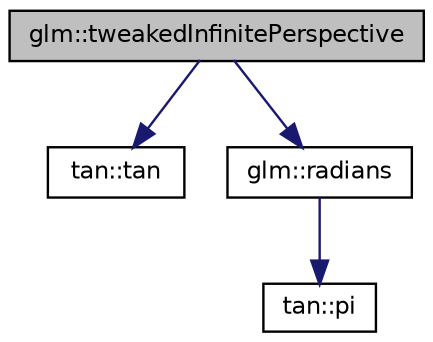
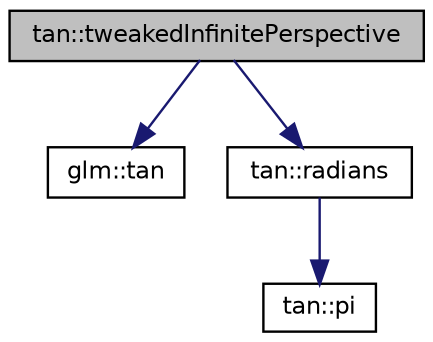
node "glm::tweakedInfinitePerspective": label "glm::tweakedInfinitePerspective" -> "tan::tweakedInfinitePerspective"
node "tan::tan": label "tan::tan" -> "glm::tan"
node "glm::radians": label "glm::radians" -> "tan::radians"
